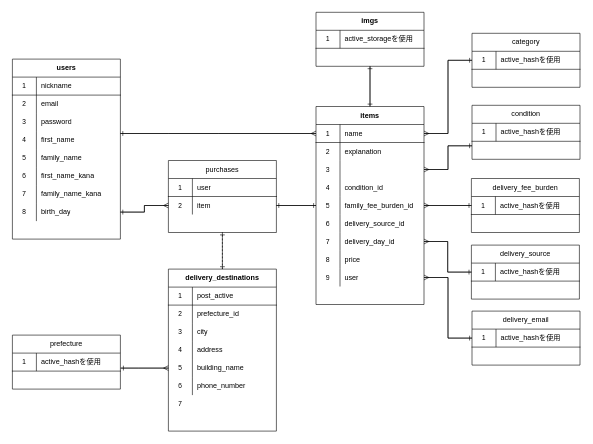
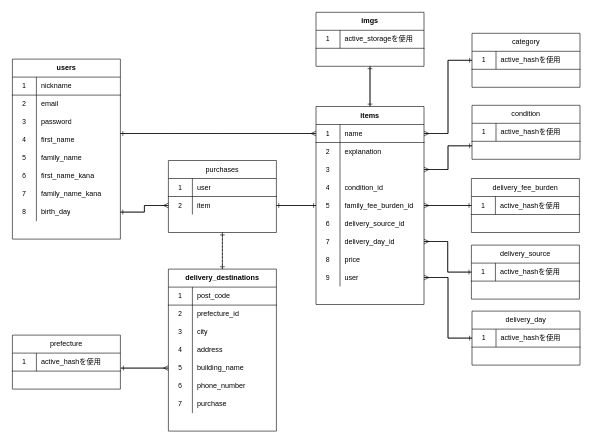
node "post_active": label "post_active" -> "post_code"
node "delivery_email": label "delivery_email" -> "delivery_day"
node "purchase": added
